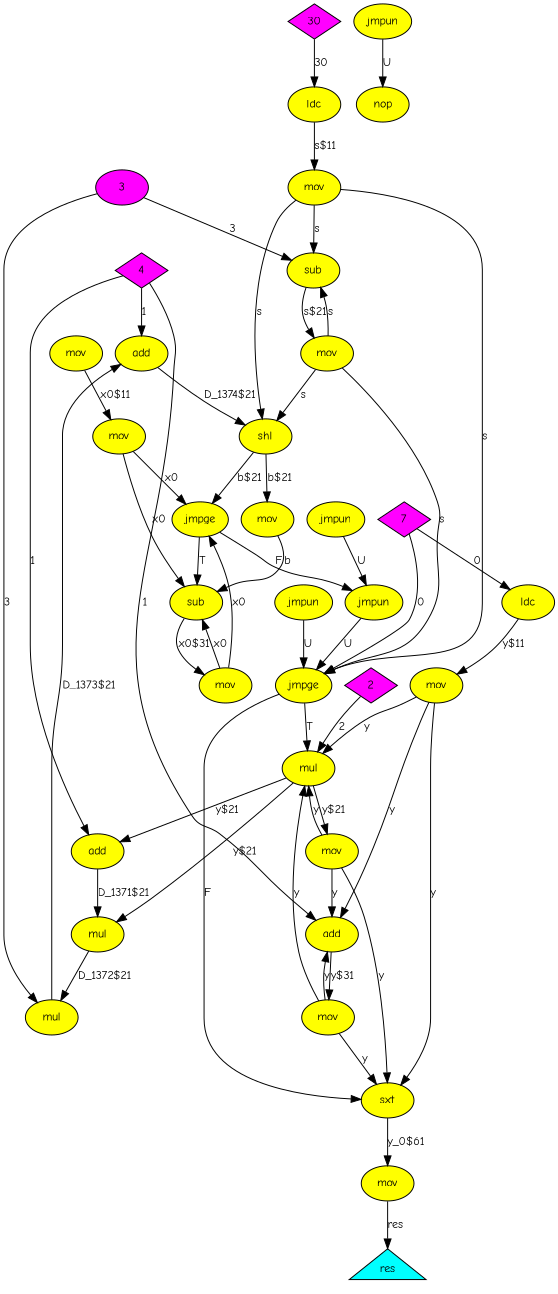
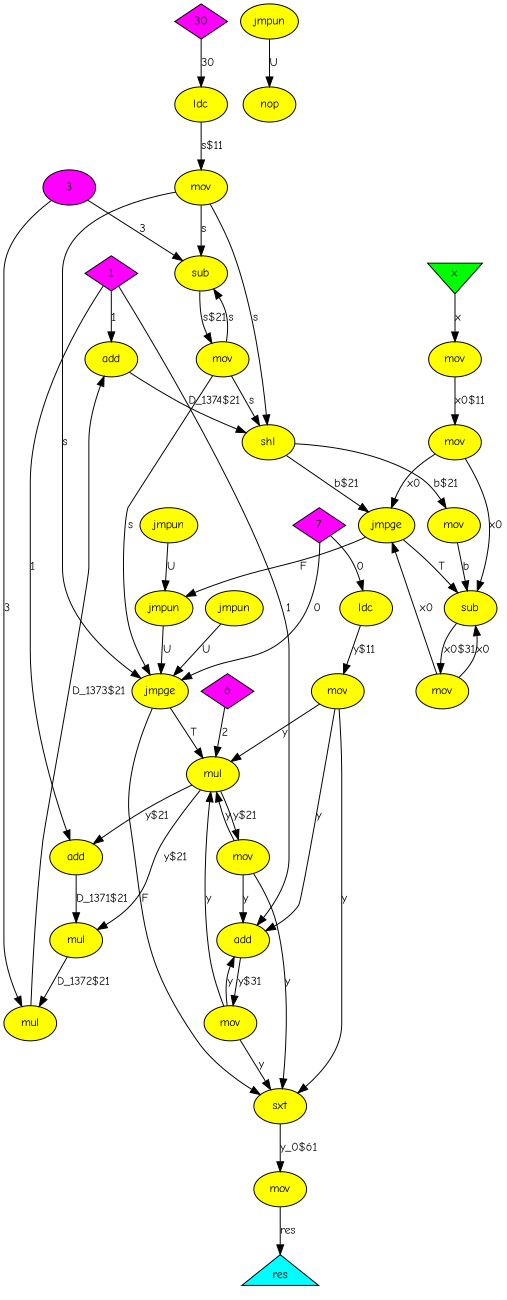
node "4": label "4" -> "1"
node "x": added
node "2": label "2" -> "6"
